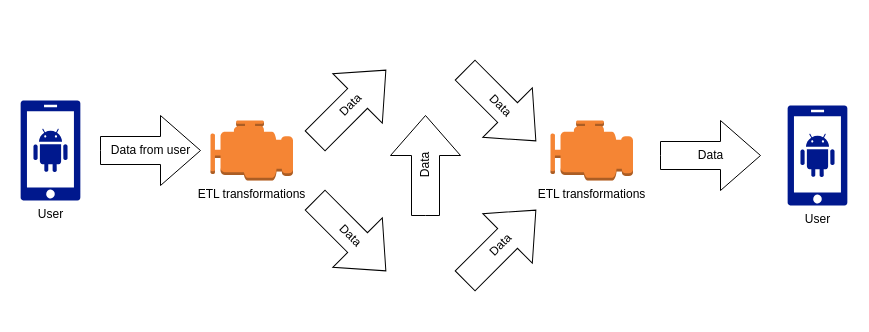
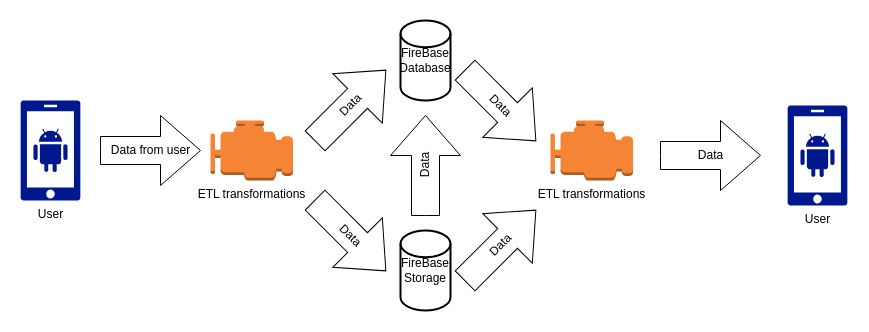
node "FireBase Database": added
node "FireBase Storage": added
